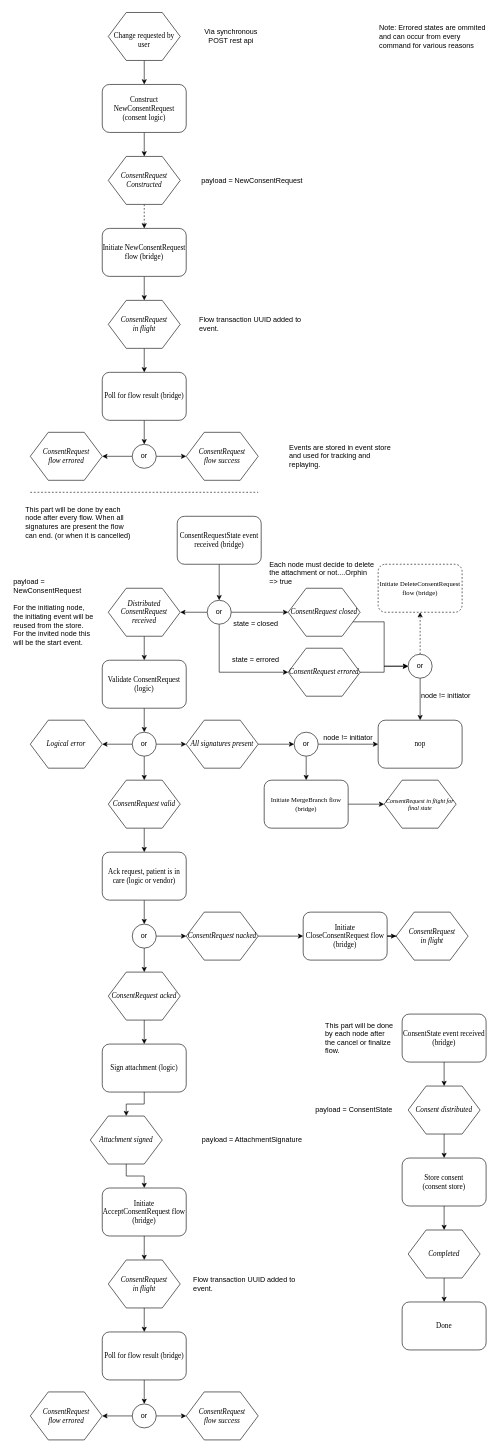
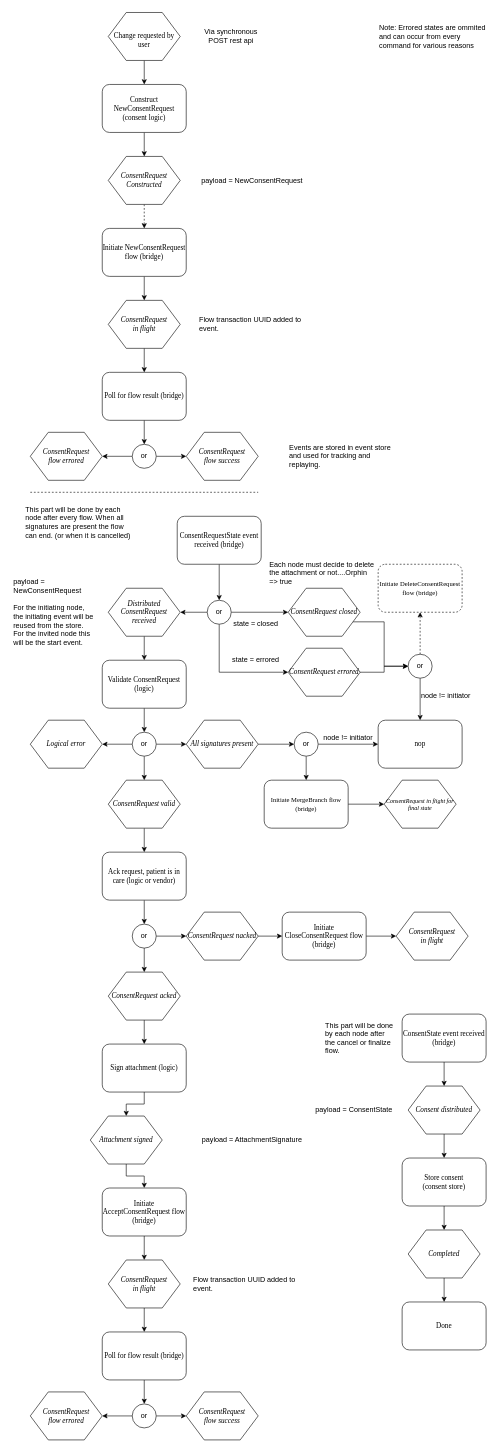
node "Initiate CloseConsentRequest flow (bridge)": moved (345, 936) -> (324, 936)
